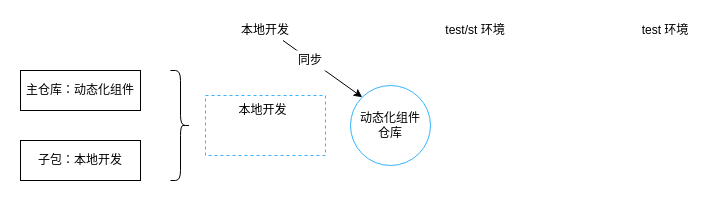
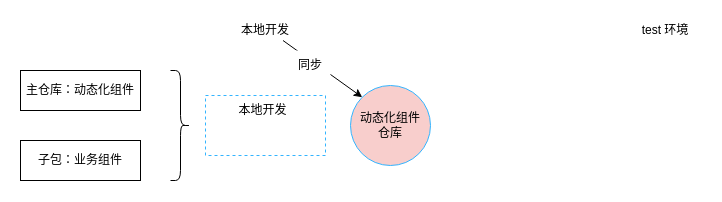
node "test/st 环境": removed
node "同步": size 40x20 -> 40x30
node "动态化组件 仓库": fillcolor #ffffff -> #f8cecc
node "子包：本地开发": label "子包：本地开发" -> "子包：业务组件"
